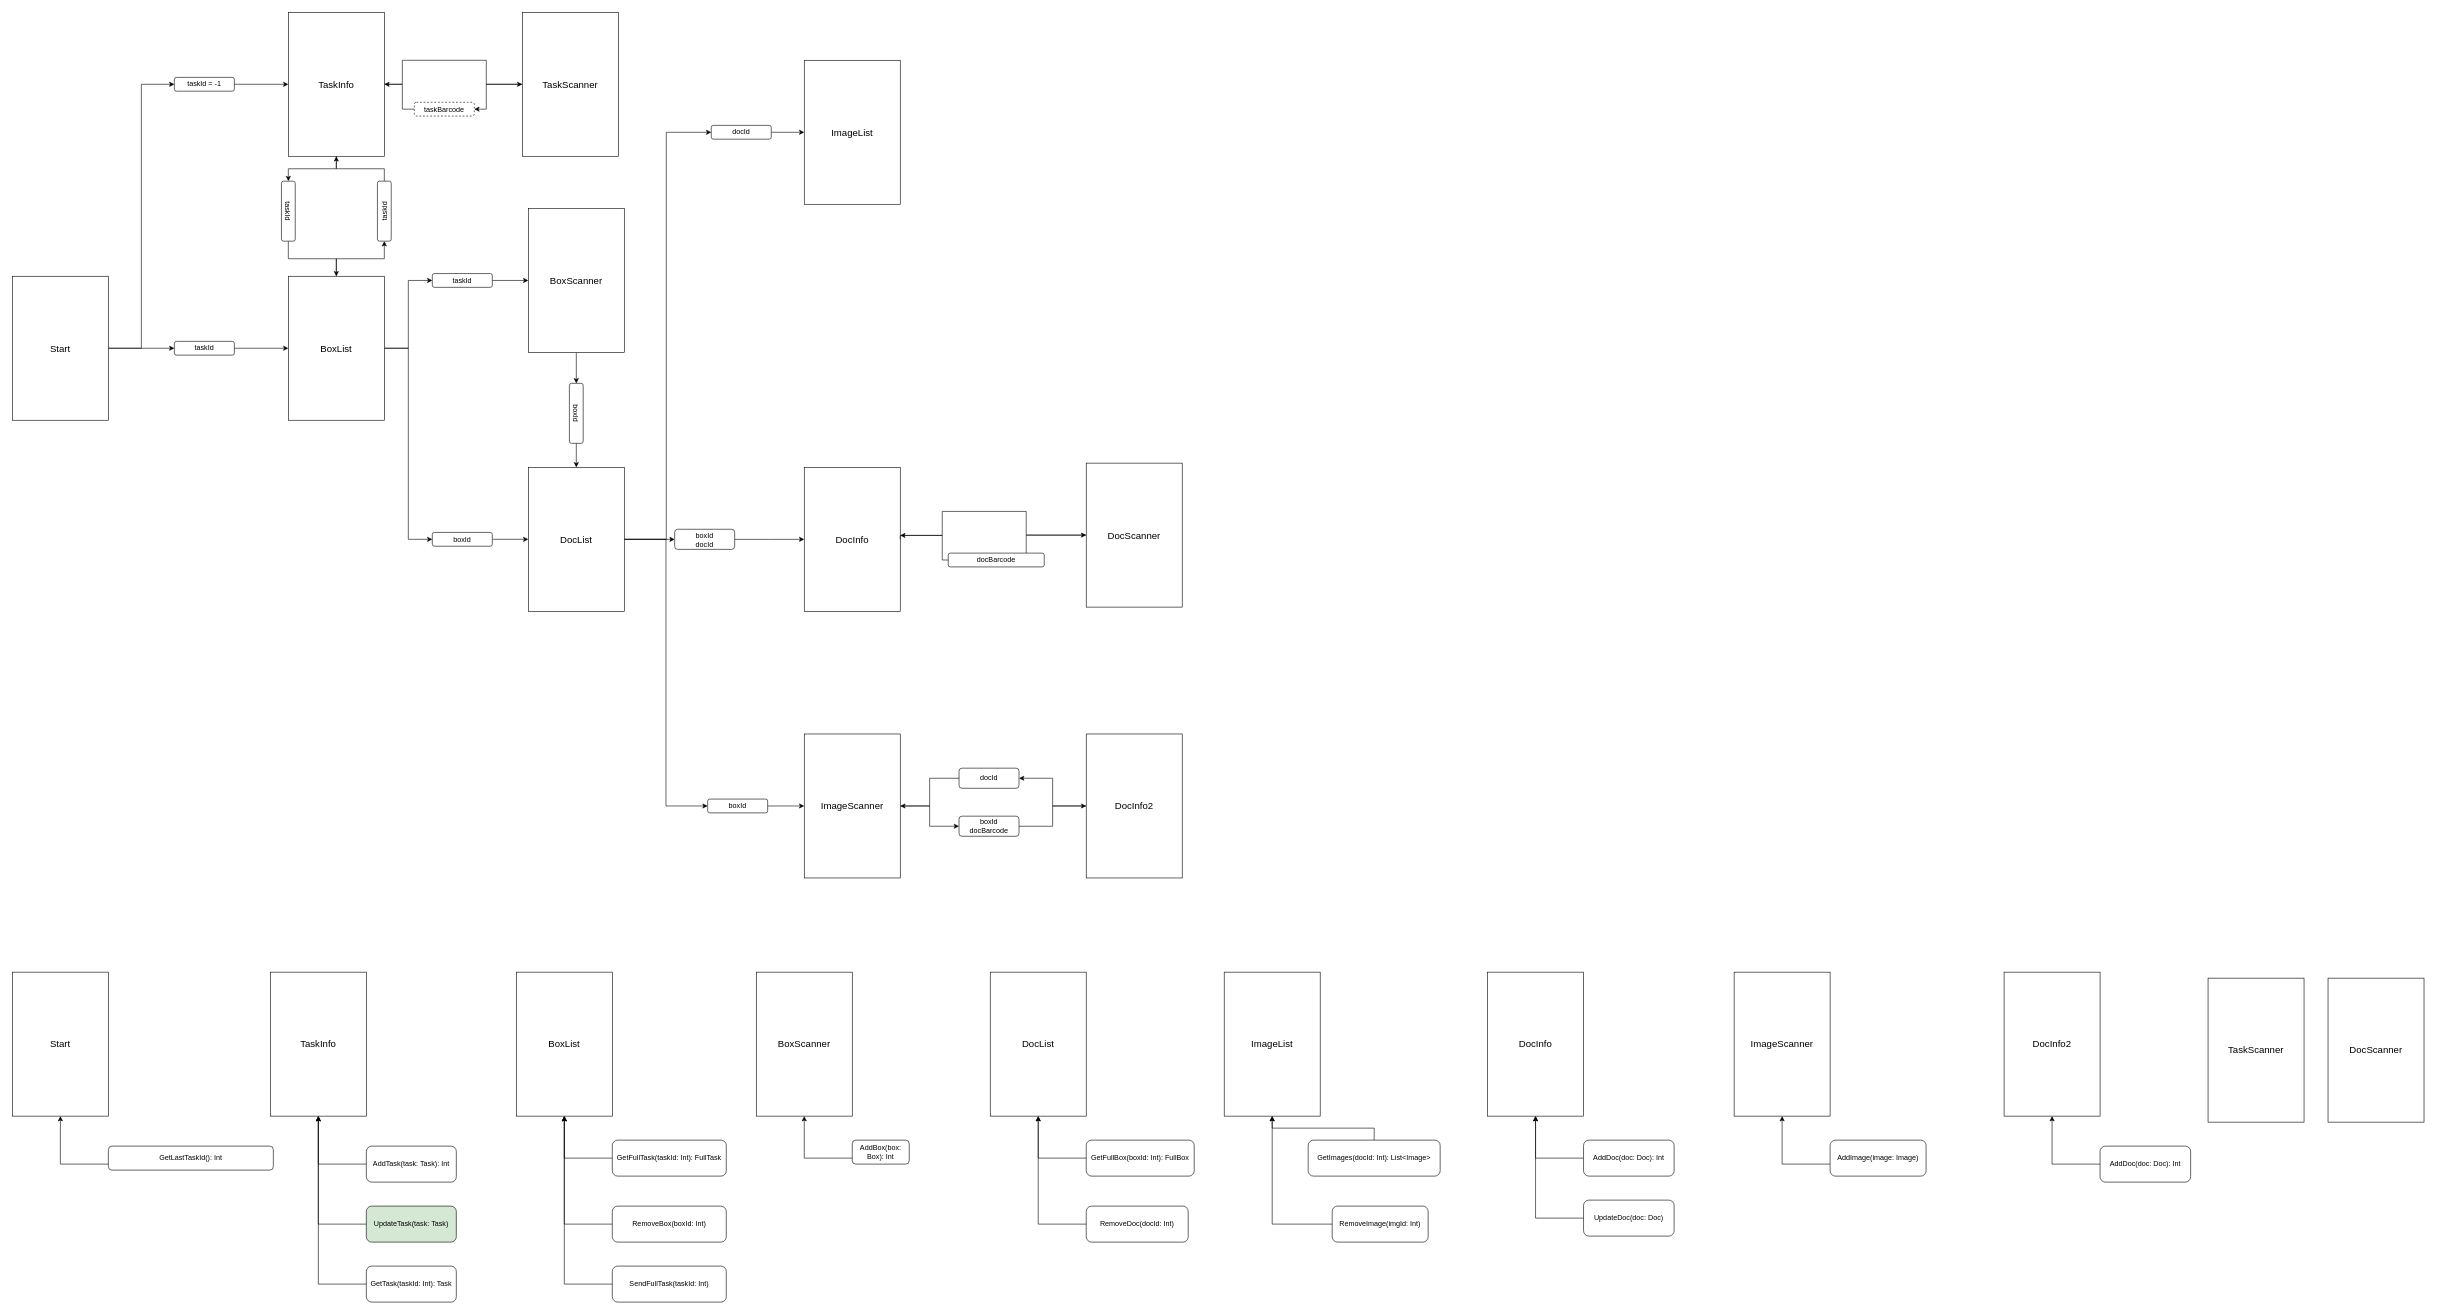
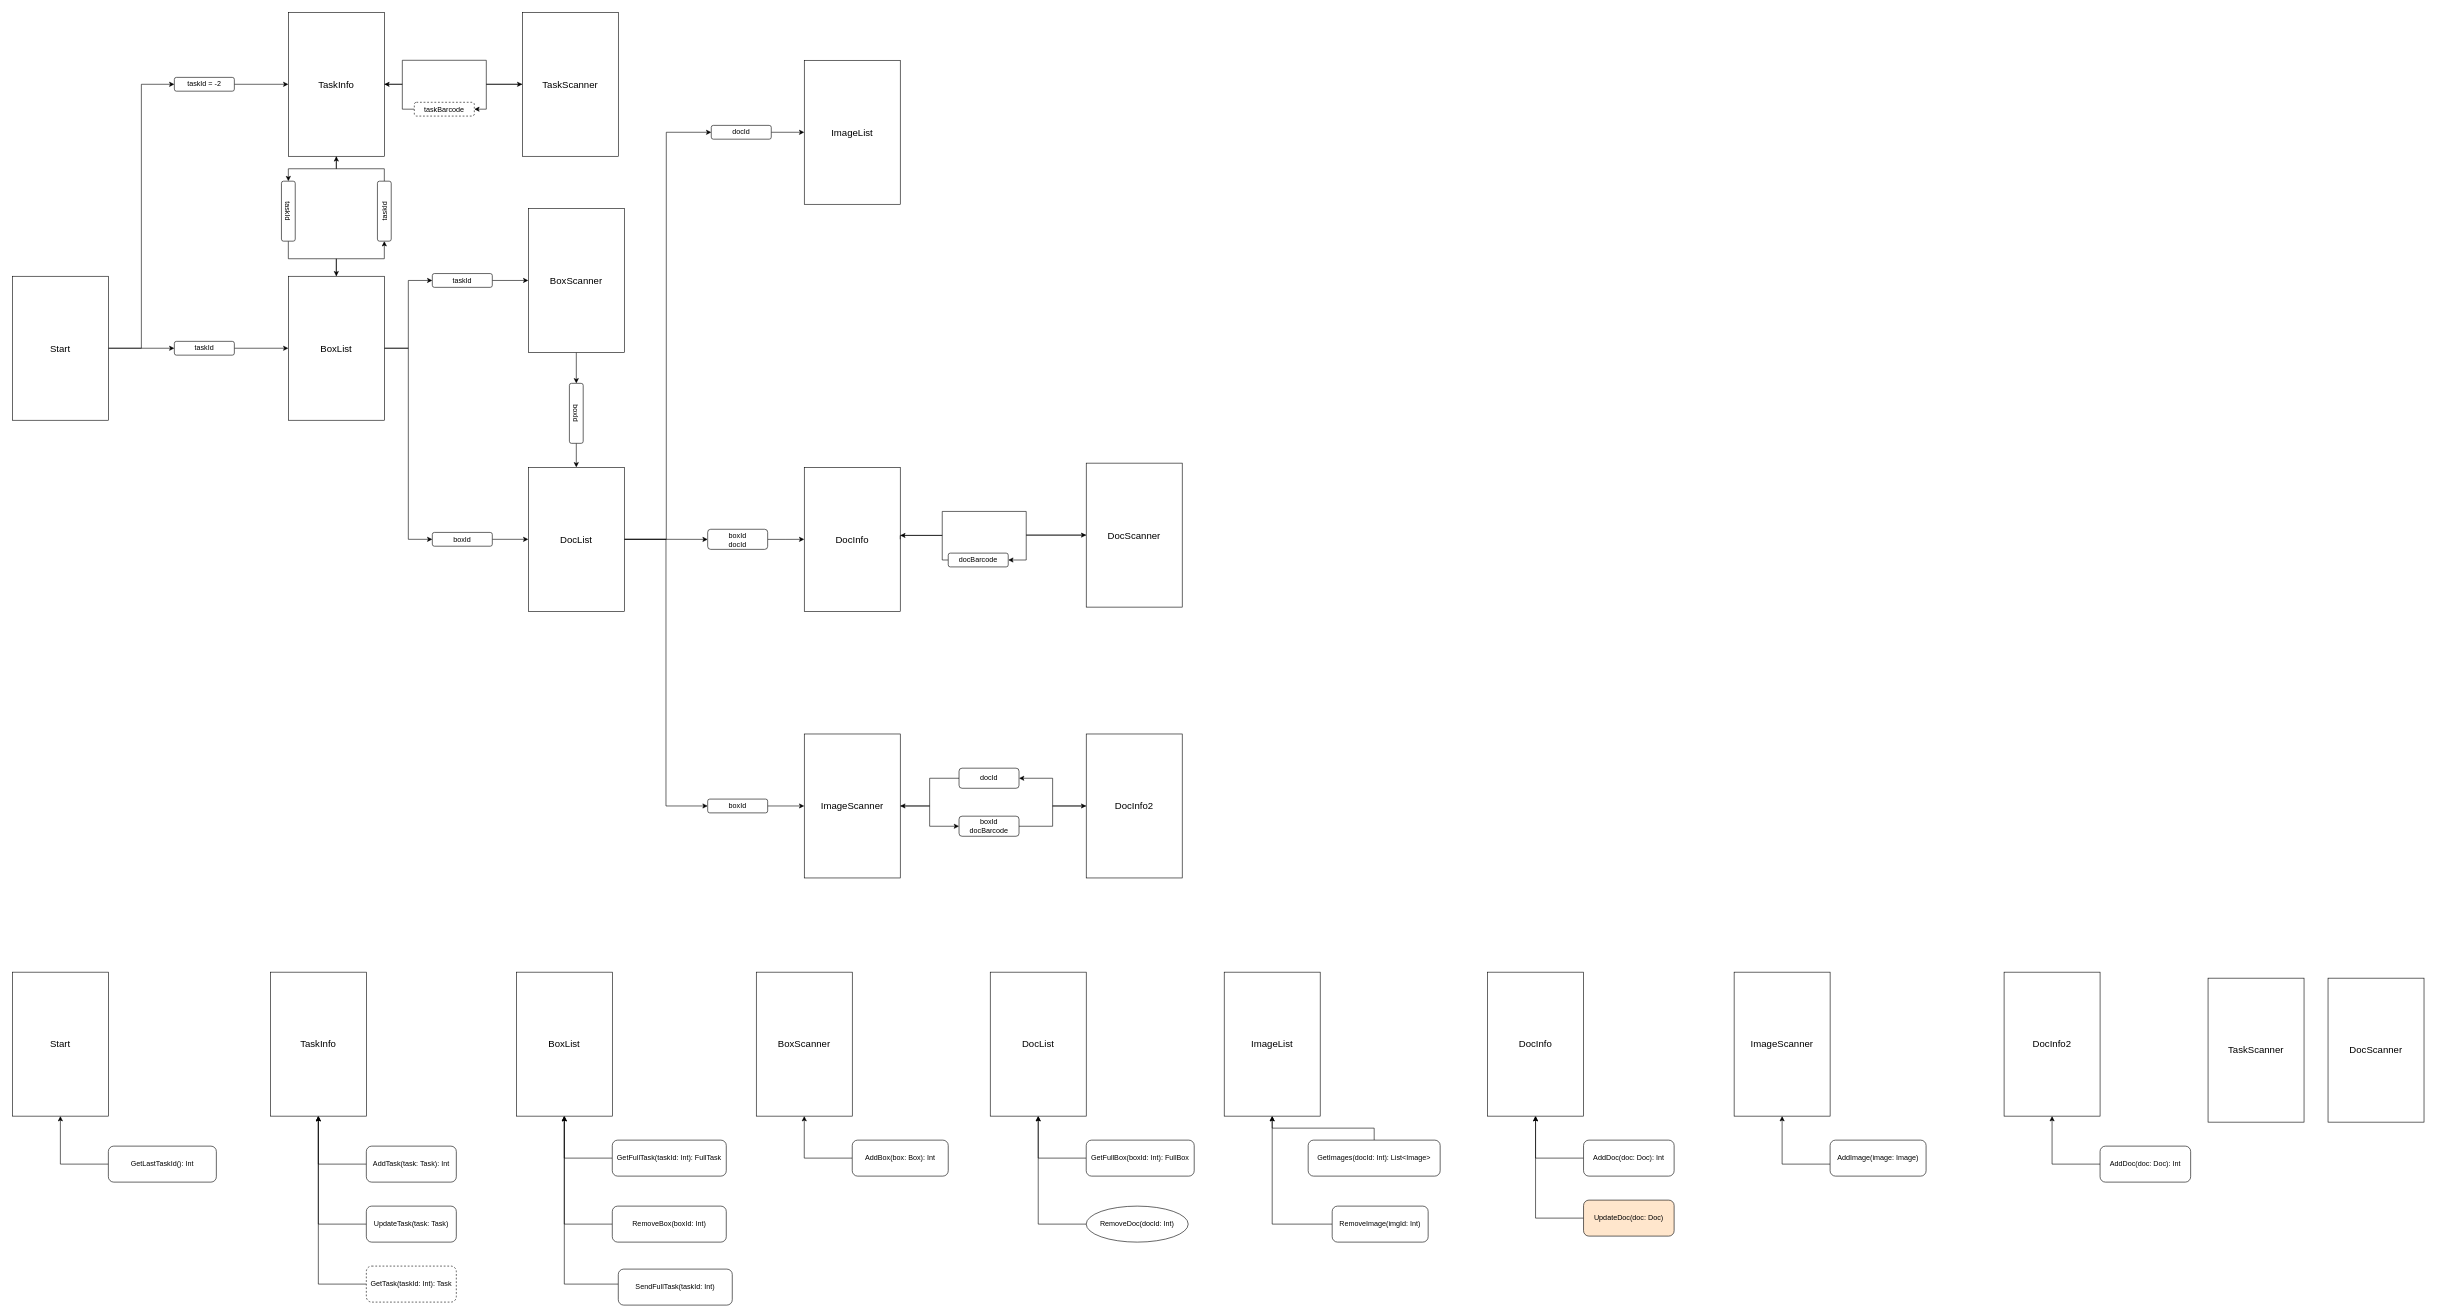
node "taskId = -1": label "taskId = -1" -> "taskId = -2"
node "boxId docId": moved (705, 539) -> (738, 539)
node "docBarcode": size 96x14 -> 60x14
node "AddBox(box: Box): Int": size 57x24 -> 96x36
node "GetLastTaskId(): Int": size 165x24 -> 108x36
node "UpdateDoc(doc: Doc)": fillcolor #ffffff -> #ffe6cc
node "UpdateTask(task: Task)": fillcolor #d5e8d4 -> #ffffff
node "RemoveDoc(docId: Int)": shape rounded rectangle -> ellipse
node "GetTask(taskId: Int): Task": style solid -> dashed
node "SendFullTask(taskId: Int)": moved (669, 1284) -> (675, 1287)
